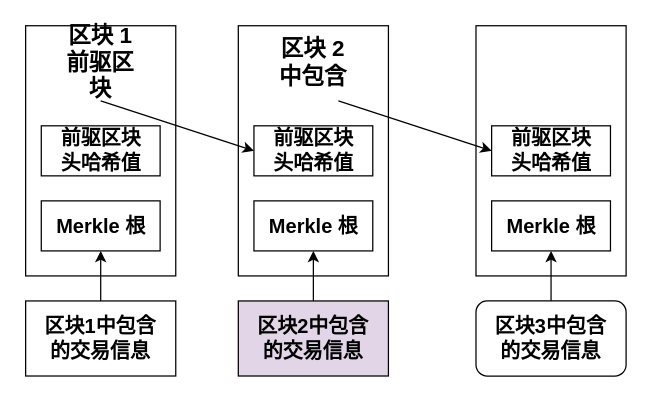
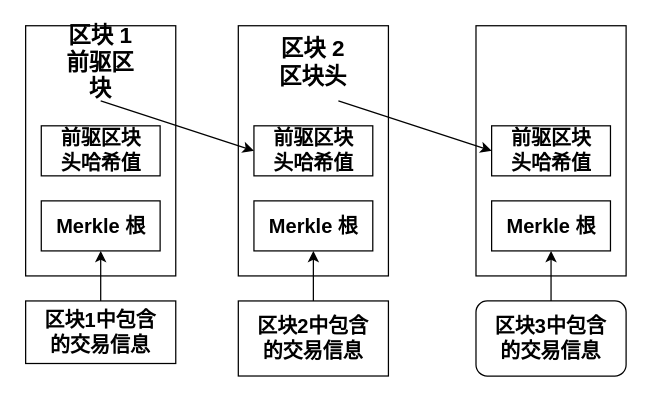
node "区块 2 中包含": label "区块 2 中包含" -> "区块 2 区块头"
node "区块1中包含 的交易信息": size 150x75 -> 150x63
node "区块2中包含 的交易信息": fillcolor #e1d5e7 -> #ffffff
